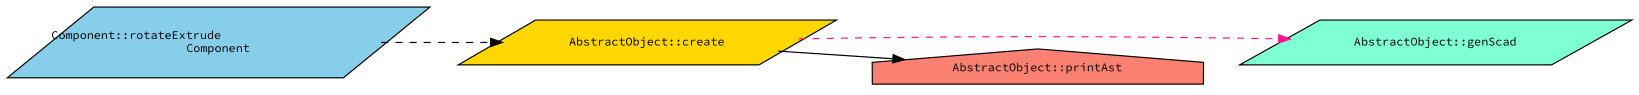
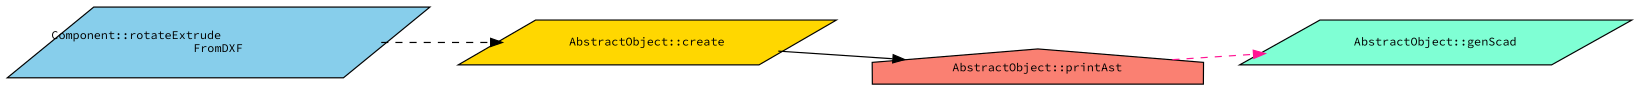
edge "AbstractObject::create" -> "AbstractObject::genScad": now "AbstractObject::printAst" -> "AbstractObject::genScad"
node "Component::rotateExtrude Component": label "Component::rotateExtrude Component" -> "Component::rotateExtrude FromDXF"
